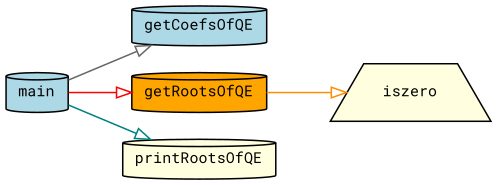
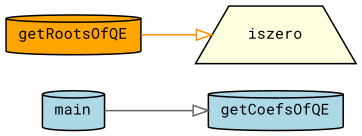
edge "main" -> "getRootsOfQE": removed
node "printRootsOfQE": removed
